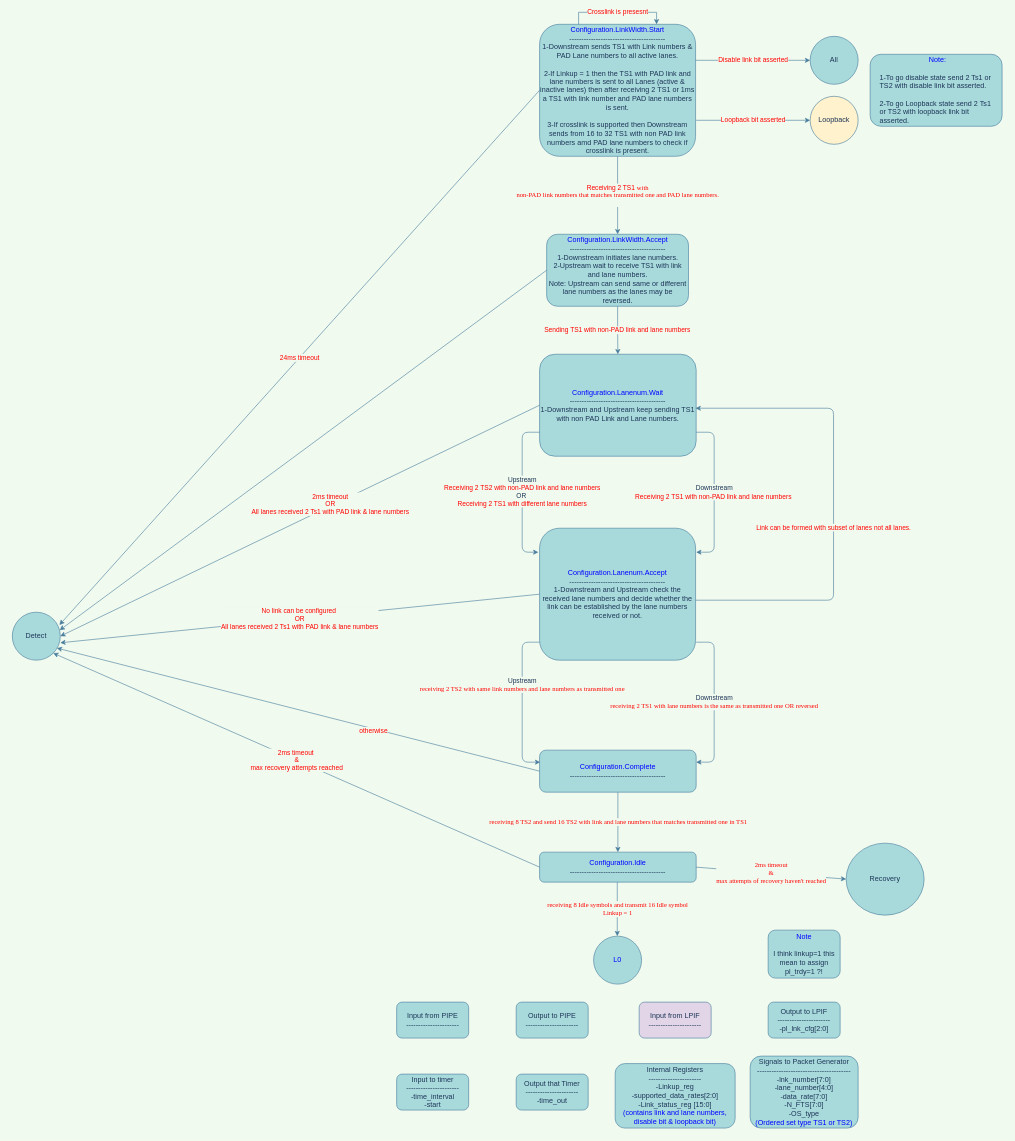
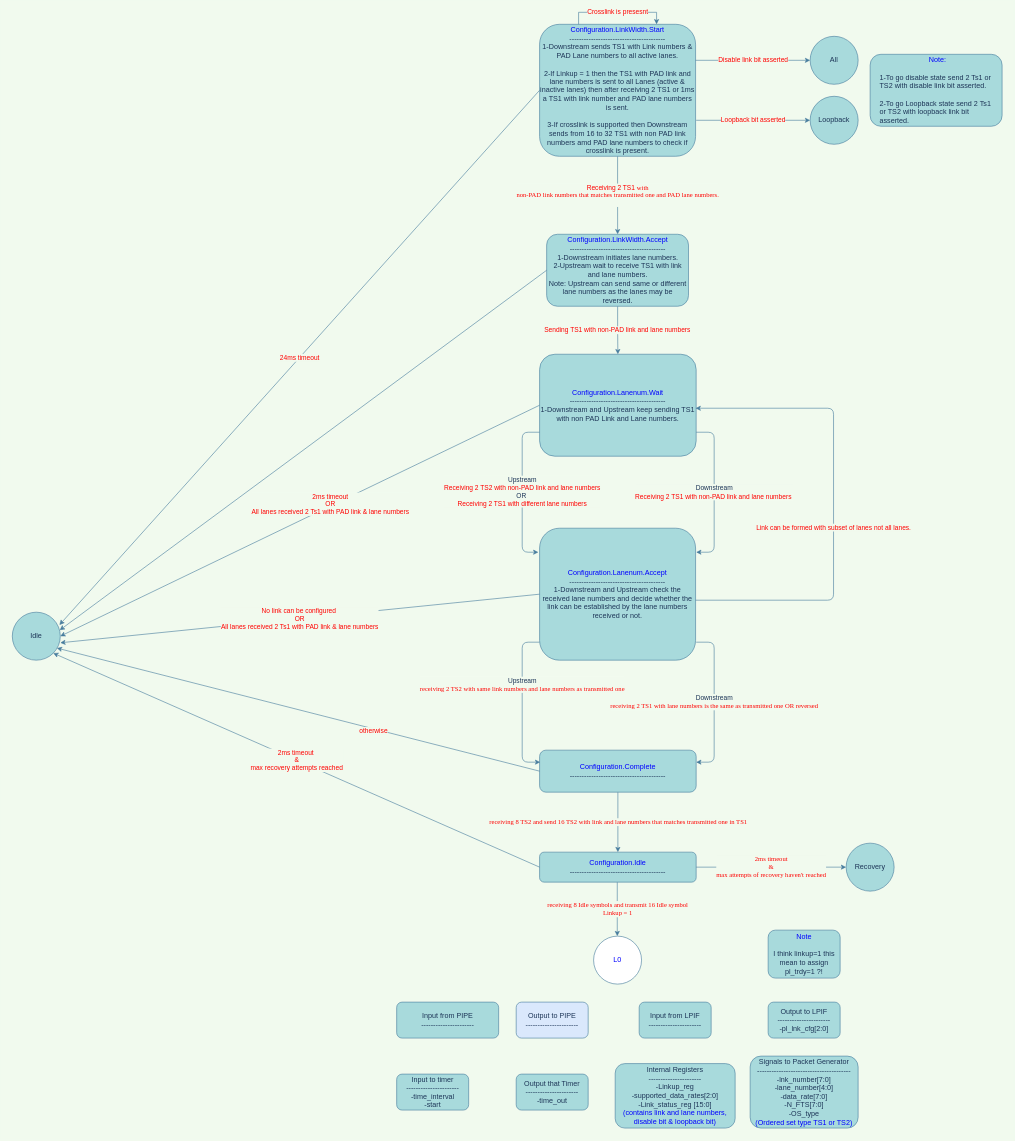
node "Loopback": fillcolor #fff2cc -> #a8dadc
node "Detect": label "Detect" -> "Idle"
node "Recovery": size 78x72 -> 48x48
node "L0": fillcolor #a8dadc -> #ffffff
node "Input from PIPE ----------------------": size 72x36 -> 102x36
node "Output to PIPE ----------------------": fillcolor #a8dadc -> #dae8fc
node "Input from LPIF ----------------------": fillcolor #e1d5e7 -> #a8dadc
